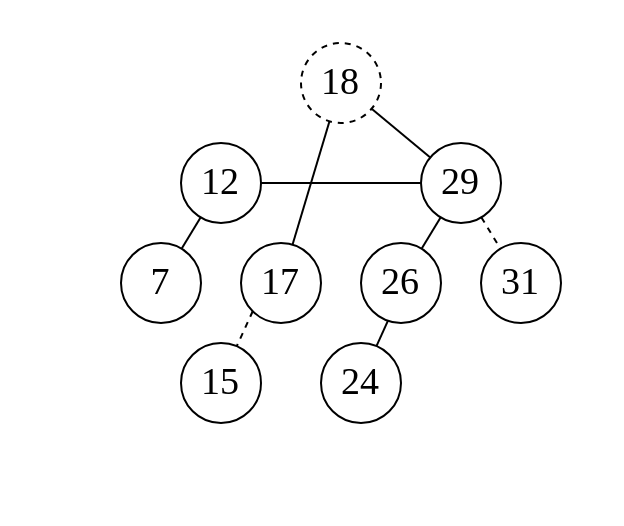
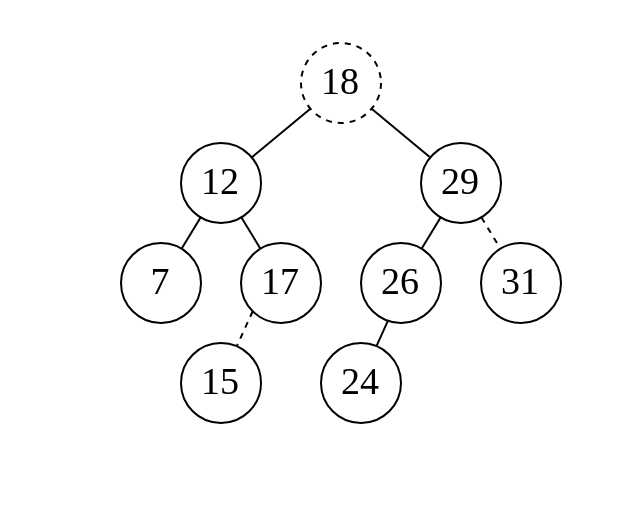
edge "18" -- "17": now "18" -- "12"
edge "12" -- "29": now "12" -- "17"
